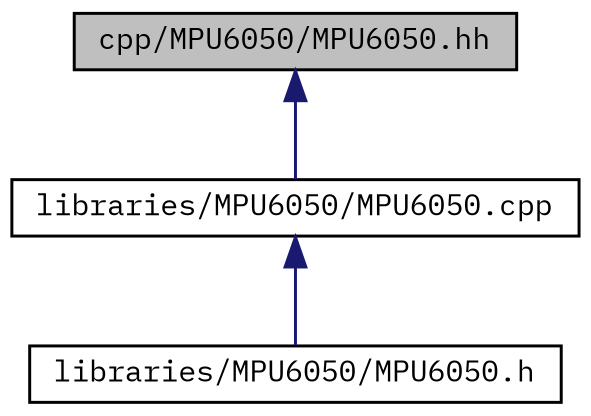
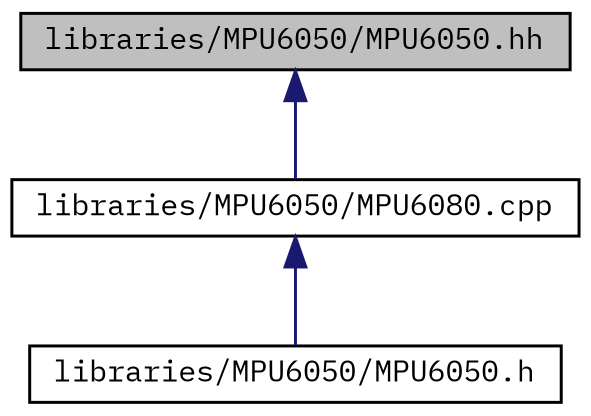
node "cpp/MPU6050/MPU6050.hh": label "cpp/MPU6050/MPU6050.hh" -> "libraries/MPU6050/MPU6050.hh"
node "libraries/MPU6050/MPU6050.cpp": label "libraries/MPU6050/MPU6050.cpp" -> "libraries/MPU6050/MPU6080.cpp"
